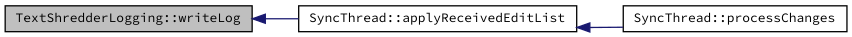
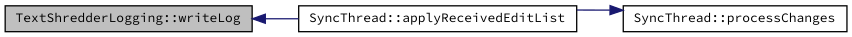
edge "SyncThread::processChanges" -> "SyncThread::applyReceivedEditList": reversed
